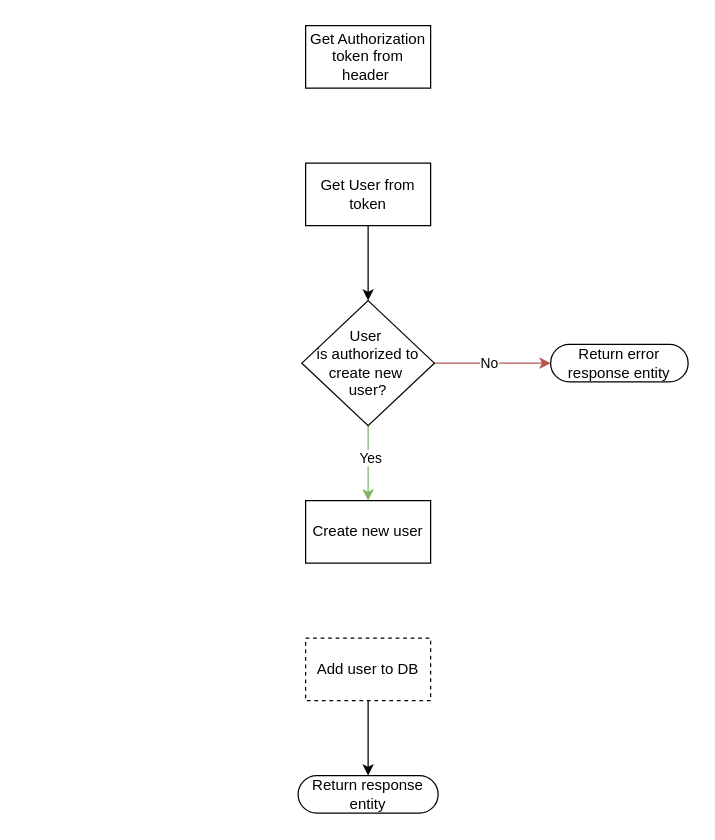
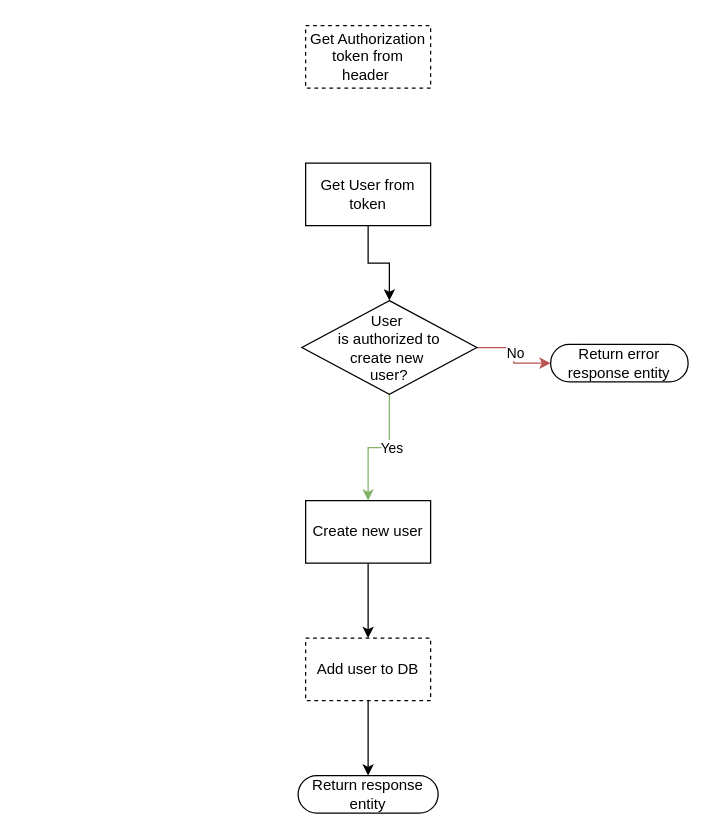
node "Get Authorization token from header": style solid -> dashed
node "User is authorized to create new user?": size 133x125 -> 175x94
edge "Create new user" -> "Add user to DB": added
